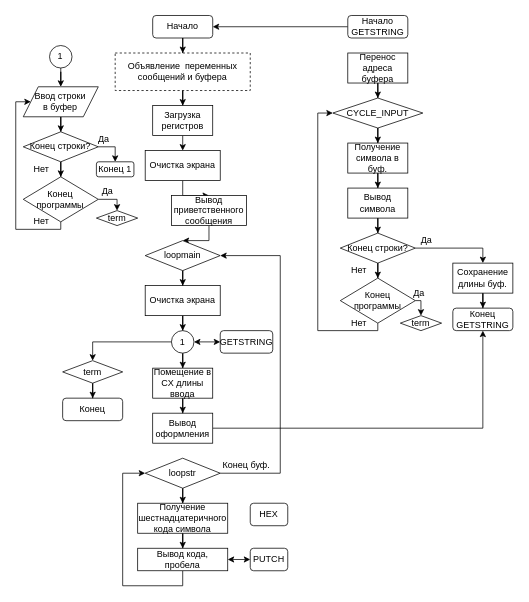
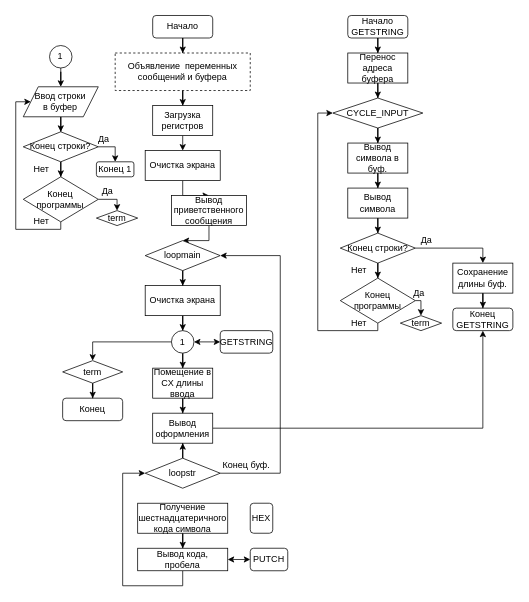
edge "Начало GETSTRING" -> "Начало": now "Начало GETSTRING" -> "Перенос адреса буфера"
node "Получение символа в буф.": label "Получение символа в буф." -> "Вывод символа в буф."
edge "loopstr" -> "Получение шестнадцатеричного кода символа": now "loopstr" -> "Вывод оформления"
node "HEX": size 38x23 -> 23x30
